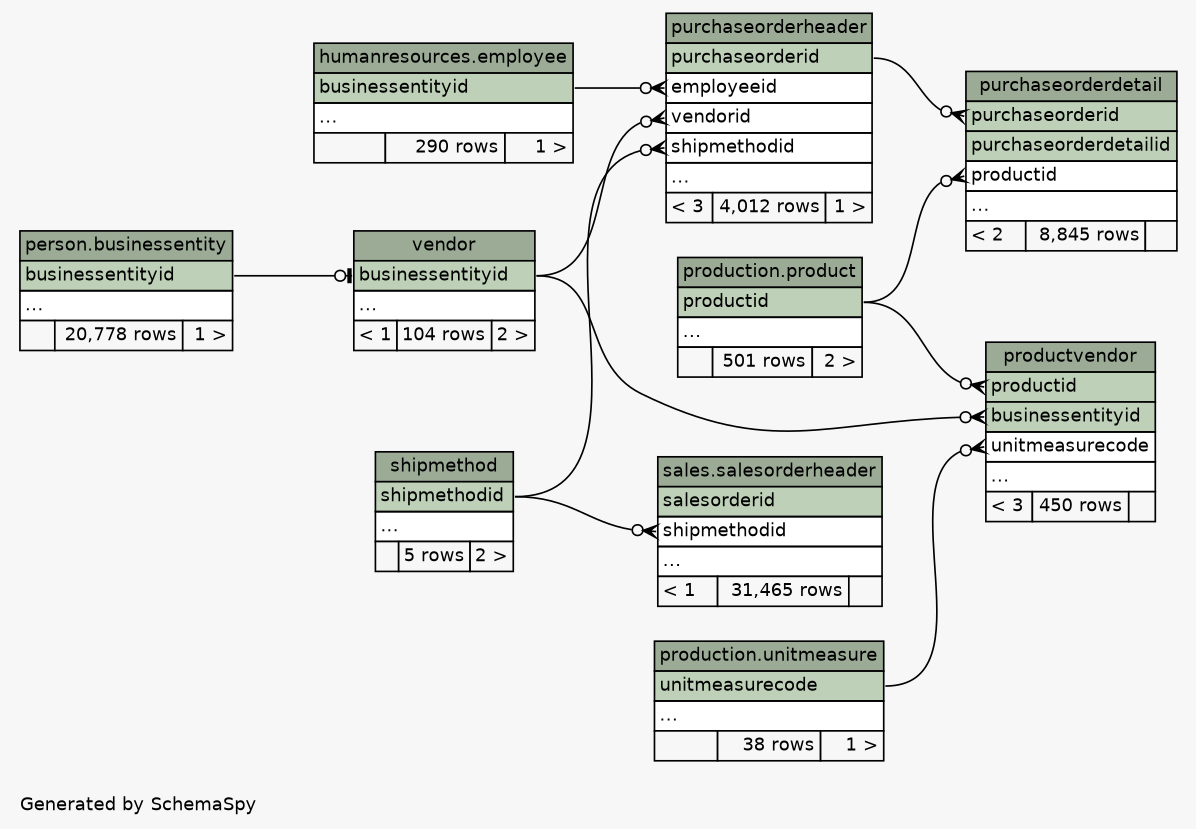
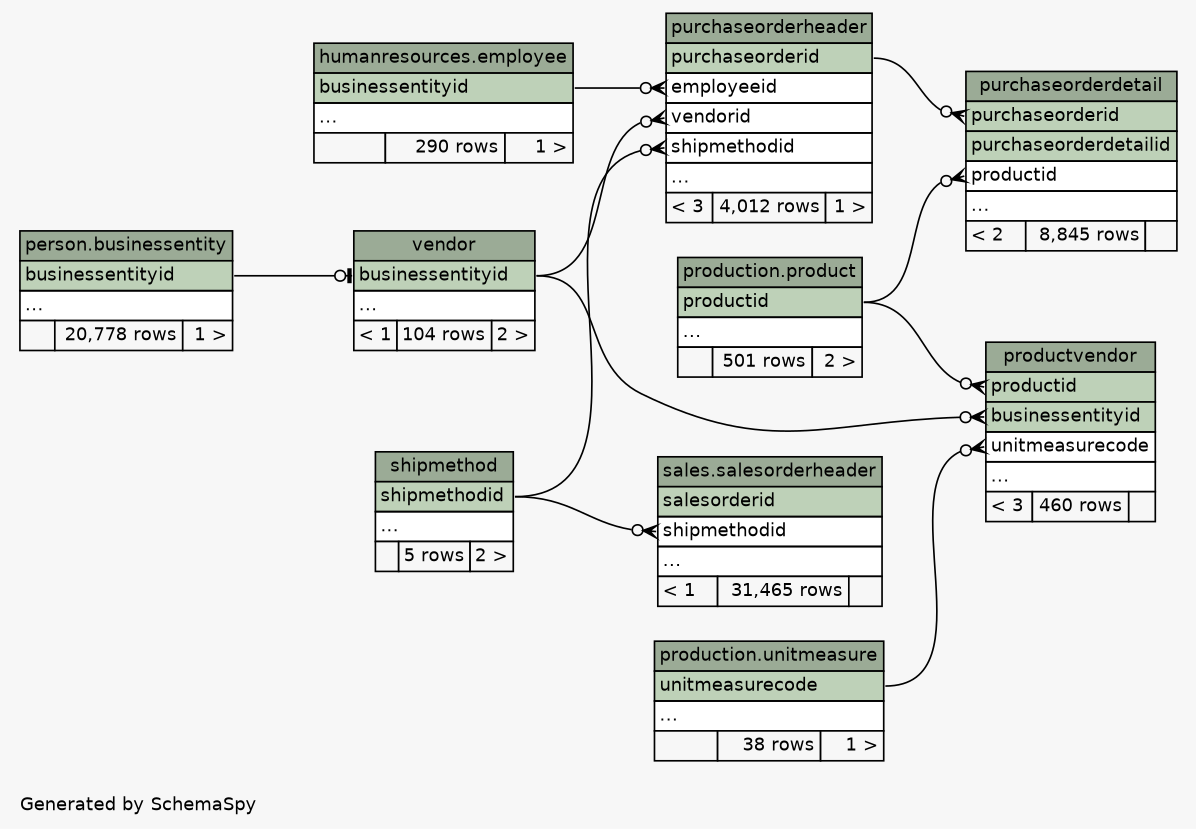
node "productvendor": text "450 rows" -> "460 rows"
